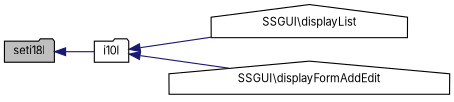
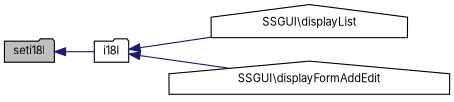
node "i10l": label "i10l" -> "i18l"
